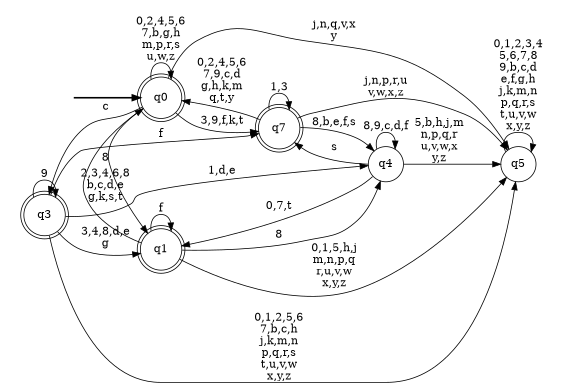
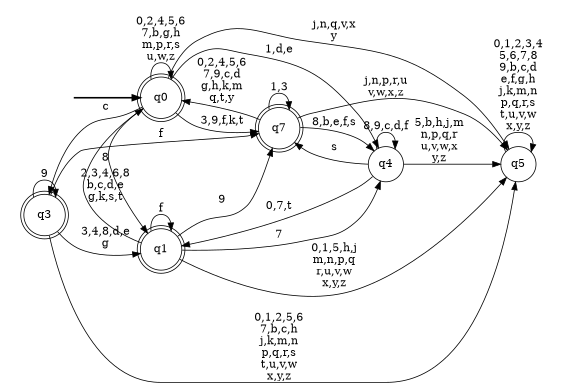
edge "q3" -> "q4": now "q0" -> "q4"
edge "q1" -> "q7": added, label "9"
edge "q1" -> "q4": label "8" -> "7"
